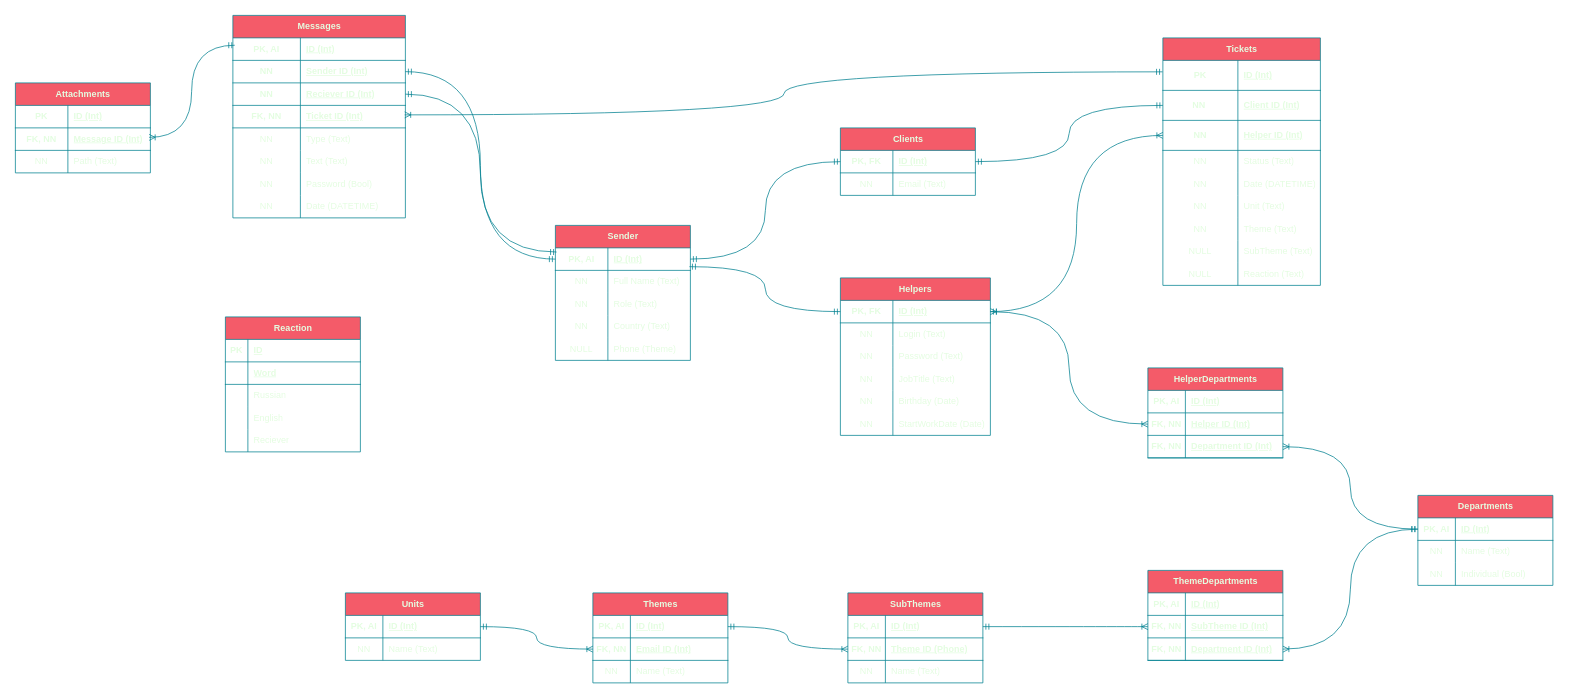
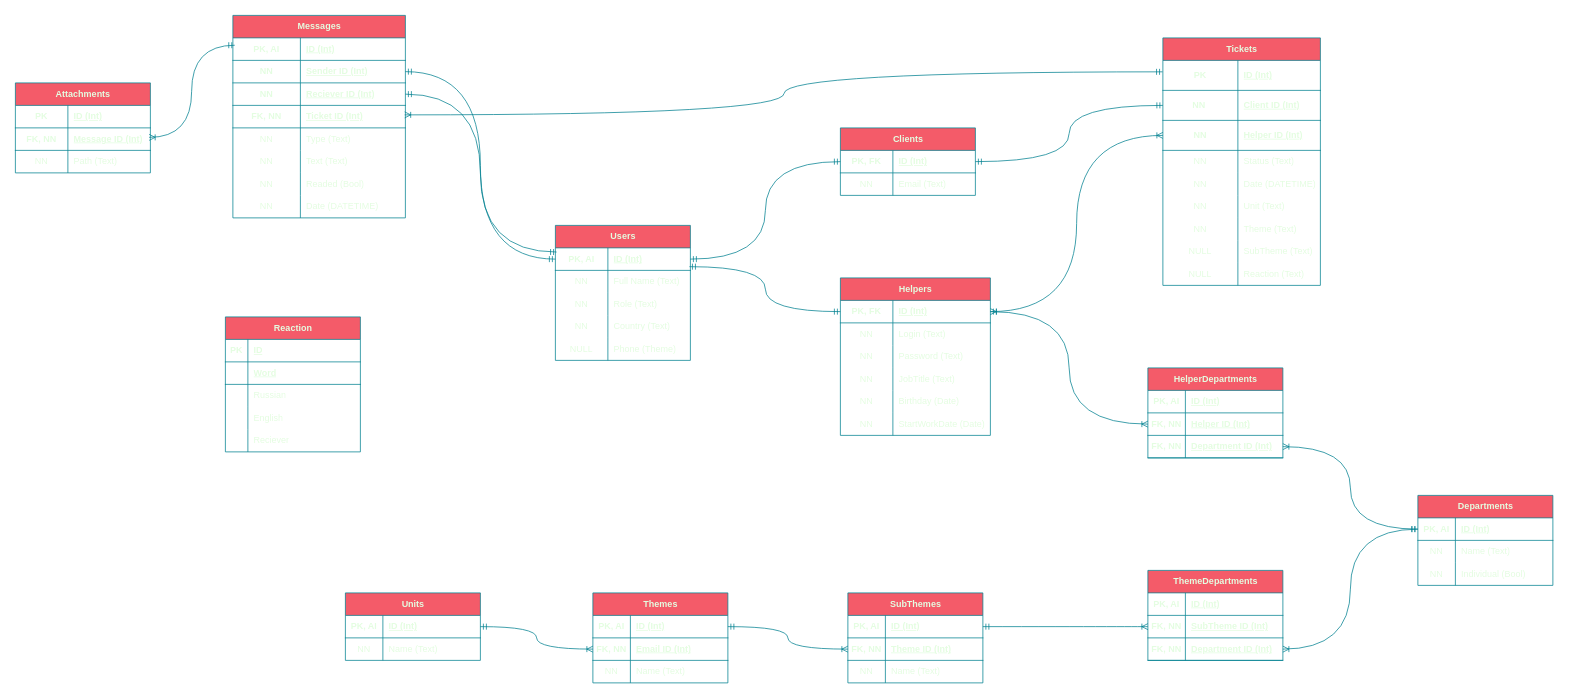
node "Password (Bool)": label "Password (Bool)" -> "Readed (Bool)"
node "Sender": label "Sender" -> "Users"
node "Theme ID (Phone)": label "Theme ID (Phone)" -> "Theme ID (Int)"
